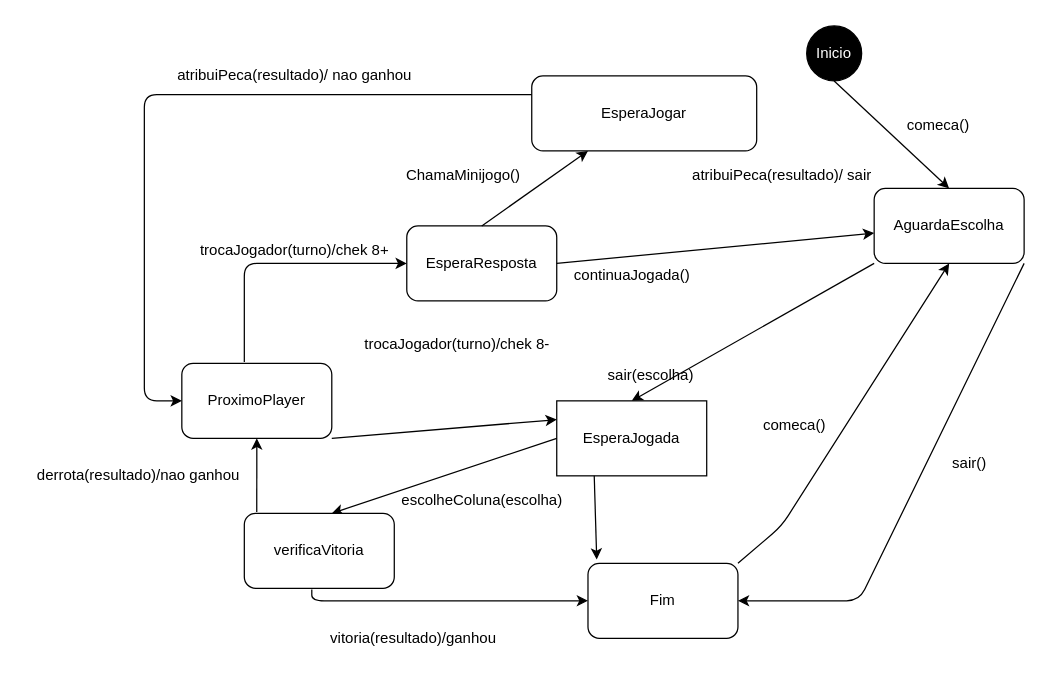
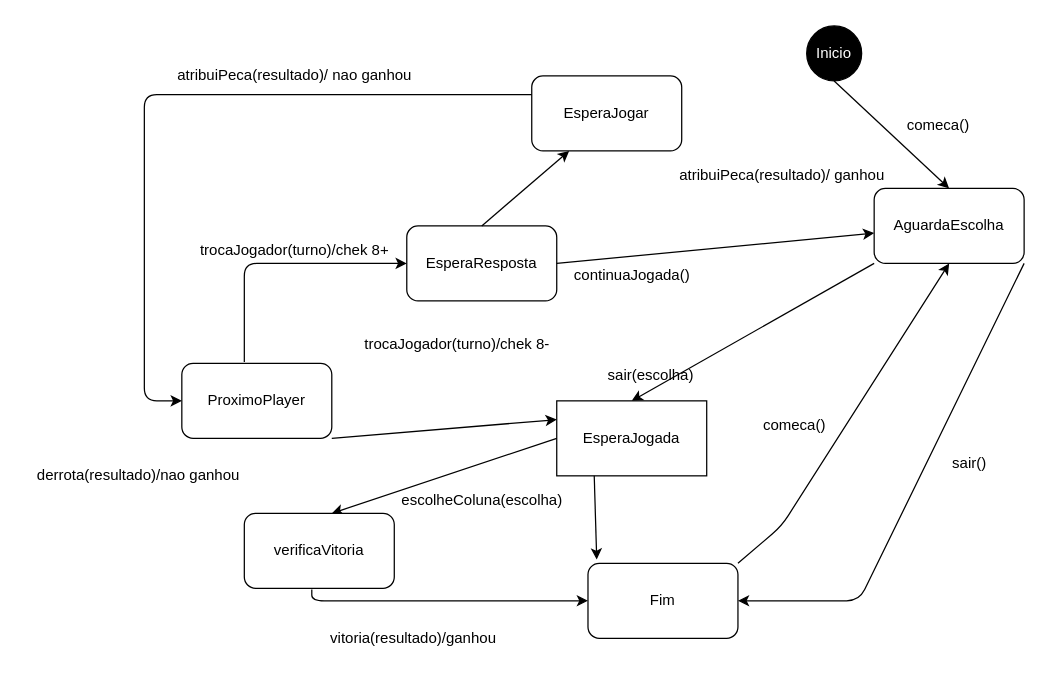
node "EsperaJogar": size 225x75 -> 150x75
node "ChamaMinijogo()": removed
node "atribuiPeca(resultado)/ sair": label "atribuiPeca(resultado)/ sair" -> "atribuiPeca(resultado)/ ganhou"
edge "verificaVitoria" -> "ProximoPlayer": removed
